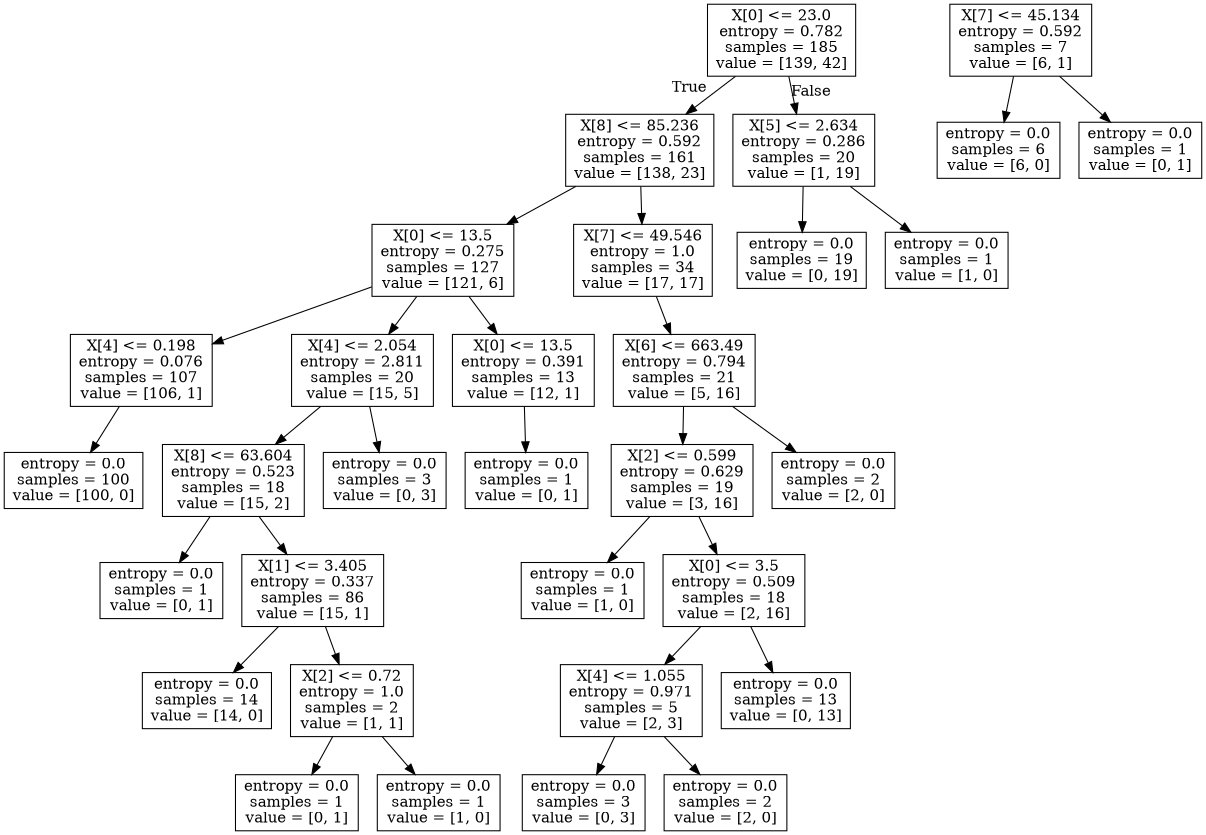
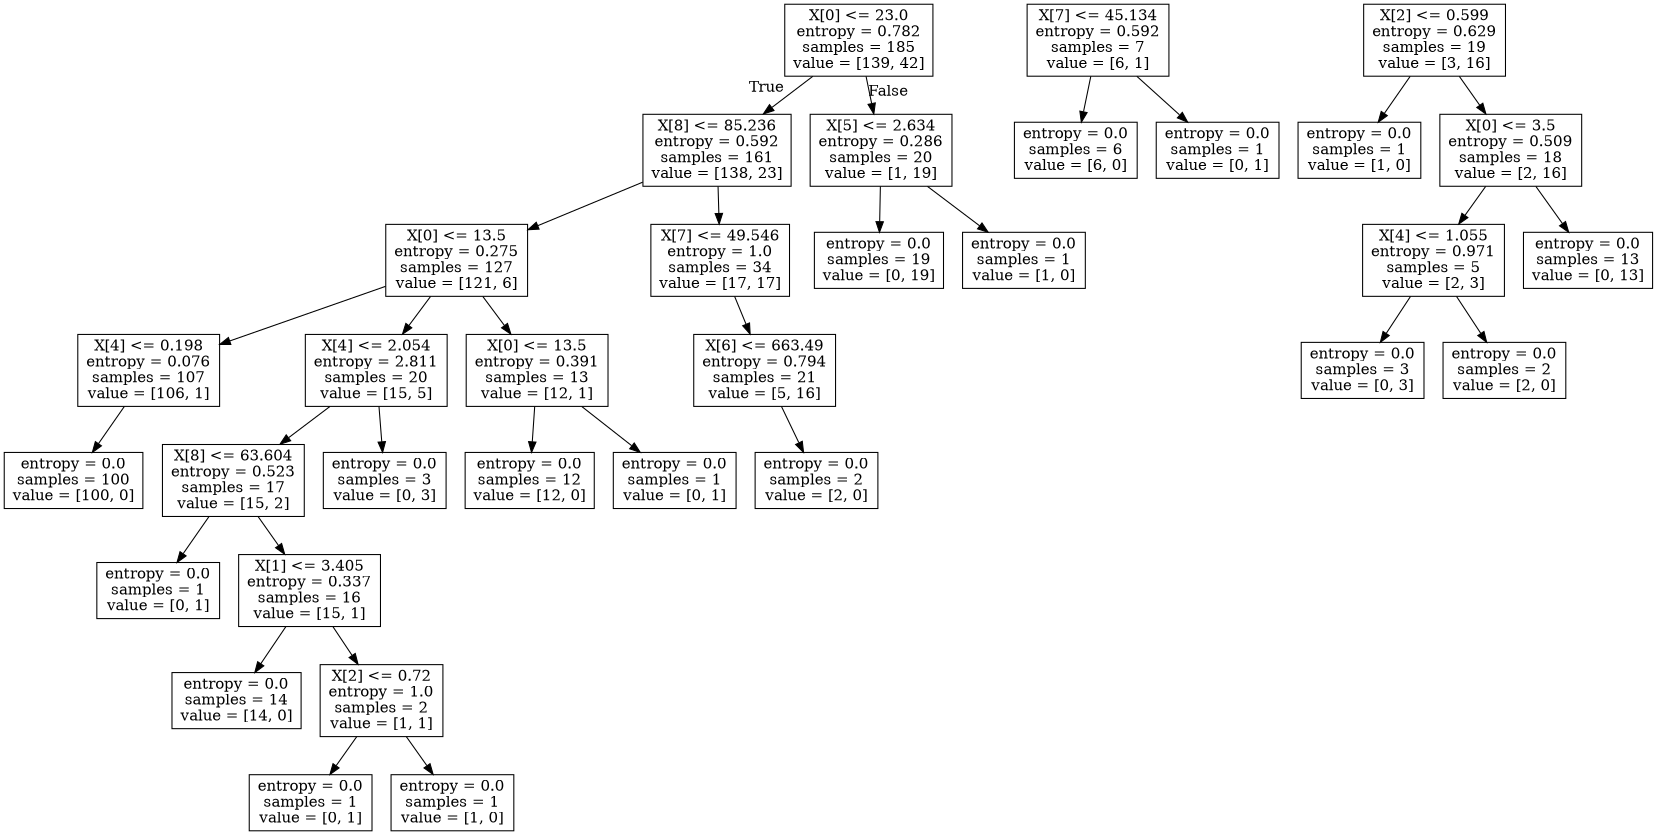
edge "X[6] <= 663.49 entropy = 0.794 samples = 21 value = [5, 16]" -> "X[2] <= 0.599 entropy = 0.629 samples = 19 value = [3, 16]": removed
node "X[8] <= 63.604 entropy = 0.523 samples = 18 value = [15, 2]": label "X[8] <= 63.604 entropy = 0.523 samples = 18 value = [15, 2]" -> "X[8] <= 63.604 entropy = 0.523 samples = 17 value = [15, 2]"
node "entropy = 0.0 samples = 12 value = [12, 0]": added
node "X[1] <= 3.405 entropy = 0.337 samples = 86 value = [15, 1]": label "X[1] <= 3.405 entropy = 0.337 samples = 86 value = [15, 1]" -> "X[1] <= 3.405 entropy = 0.337 samples = 16 value = [15, 1]"
